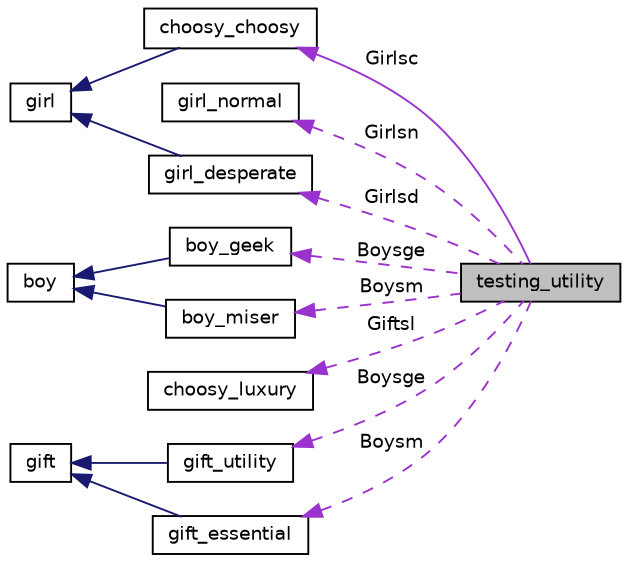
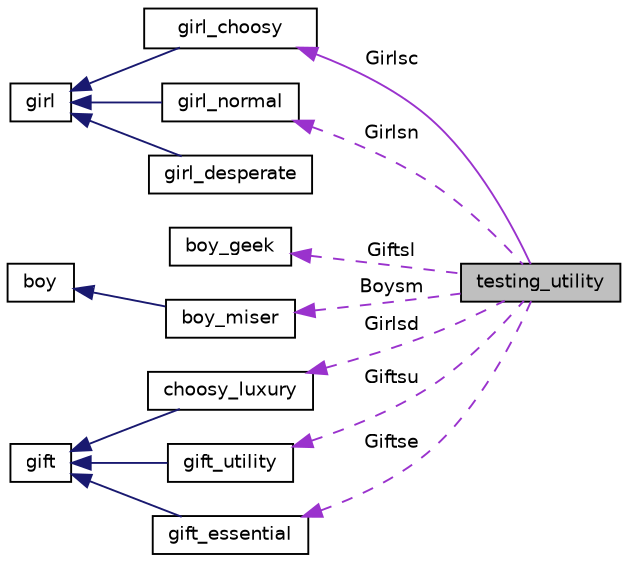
node "choosy_choosy": label "choosy_choosy" -> "girl_choosy"
edge "girl_normal" -> "girl": added
edge "testing_utility" -> "girl_desperate": removed, label "Girlsd"
edge "testing_utility" -> "boy_geek": label " Boysge" -> " Giftsl"
edge "boy_geek" -> "boy": removed
edge "testing_utility" -> "choosy_luxury": label " Giftsl" -> " Girlsd"
edge "testing_utility" -> "gift_utility": label " Boysge" -> " Giftsu"
edge "choosy_luxury" -> "gift": added
edge "testing_utility" -> "gift_essential": label " Boysm" -> " Giftse"
